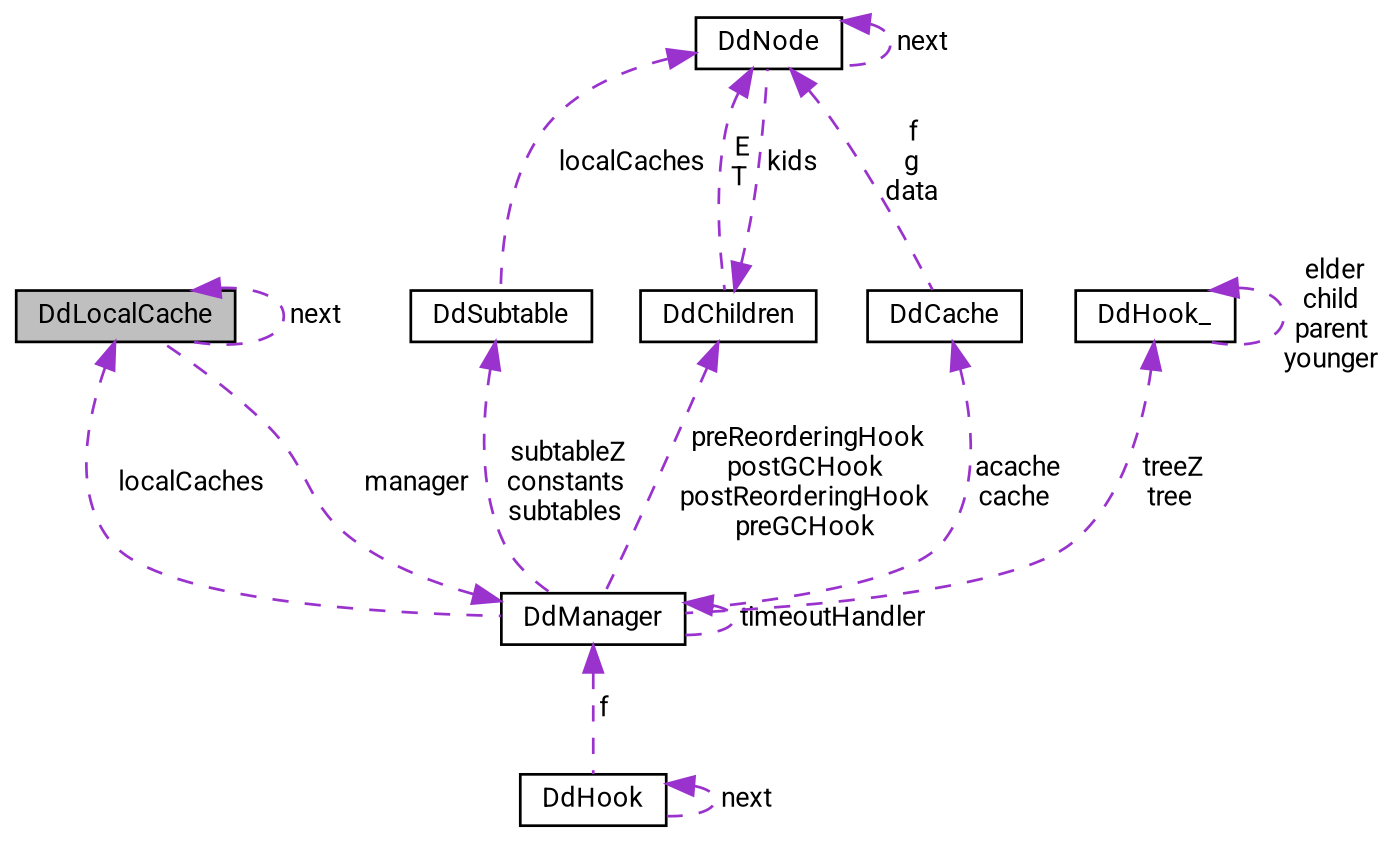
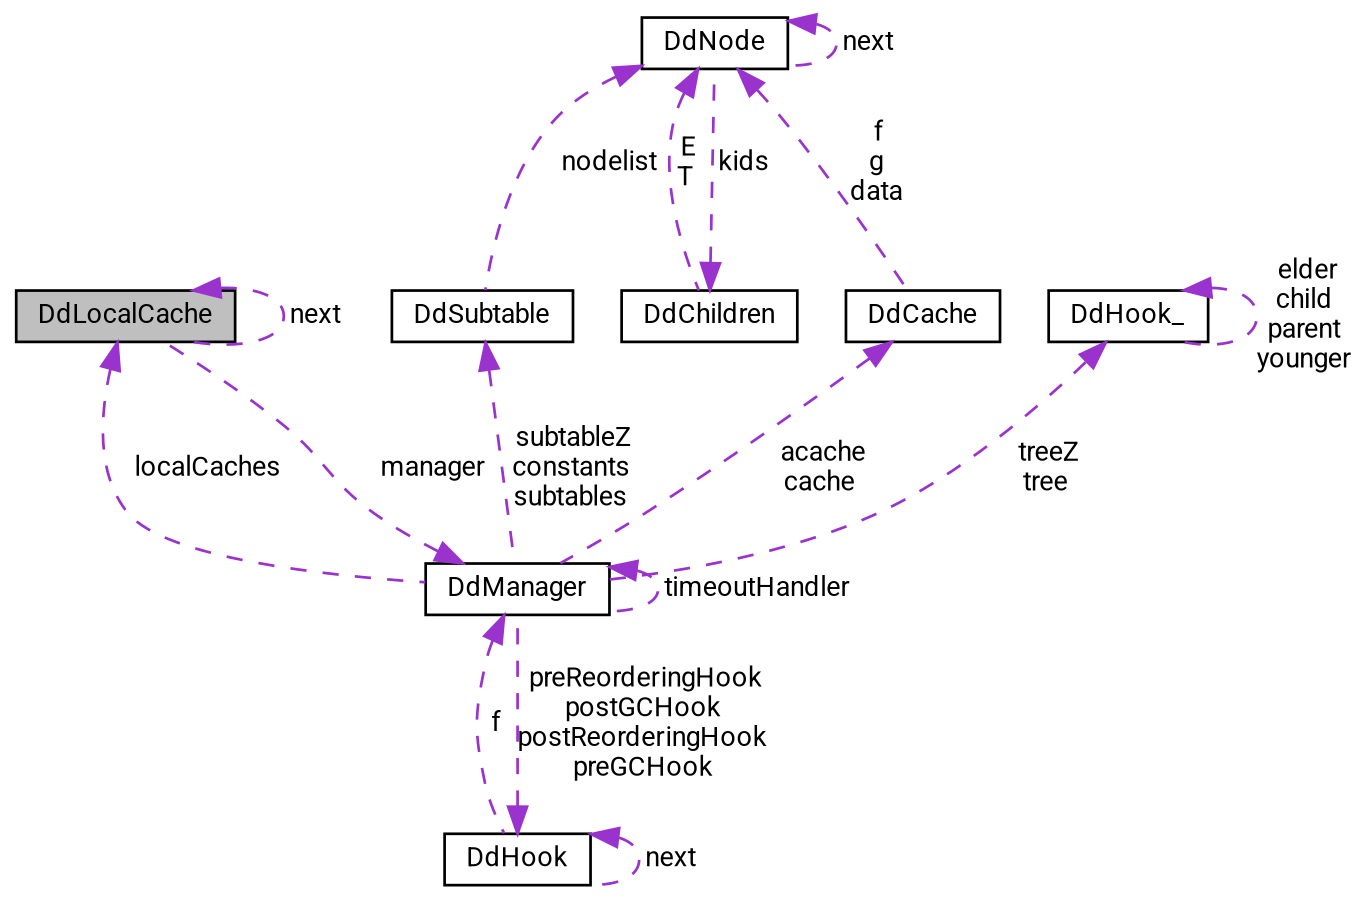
edge "DdSubtable" -> "DdNode": label " localCaches" -> " nodelist"
edge "DdManager" -> "DdChildren": now "DdManager" -> "DdHook"
